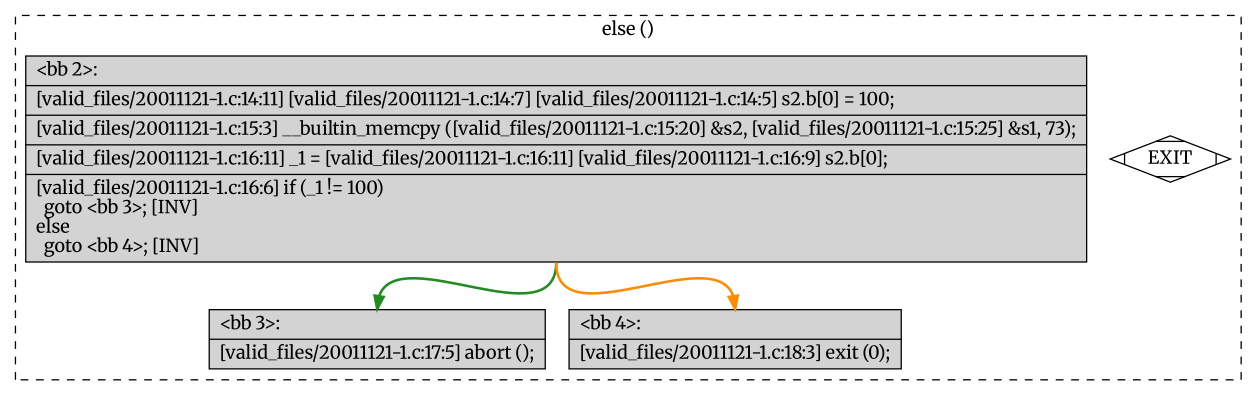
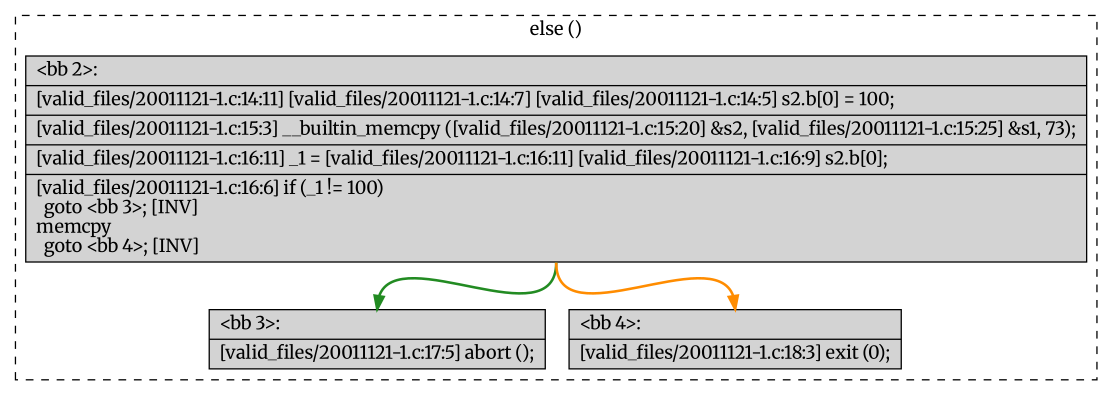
node "EXIT": removed
node "<bb 2>:": text "else" -> "memcpy"
